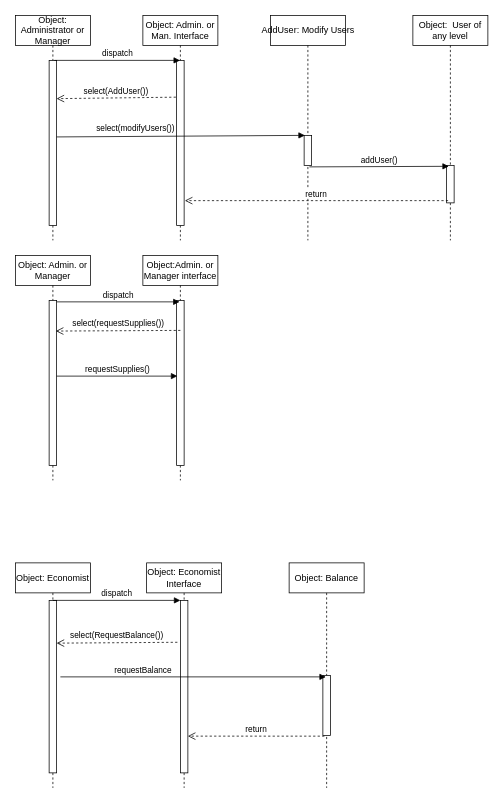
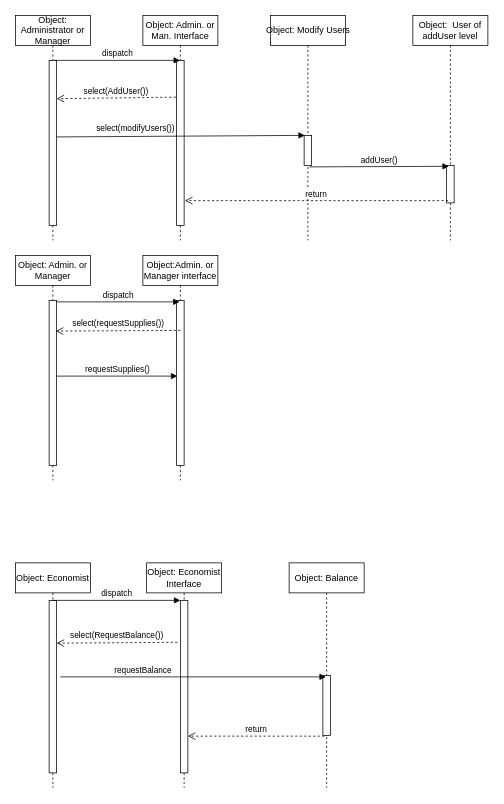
node "AddUser: Modify Users": label "AddUser: Modify Users" -> "Object: Modify Users"
node "Object: User of any level": label "Object: User of any level" -> "Object: User of addUser level"
